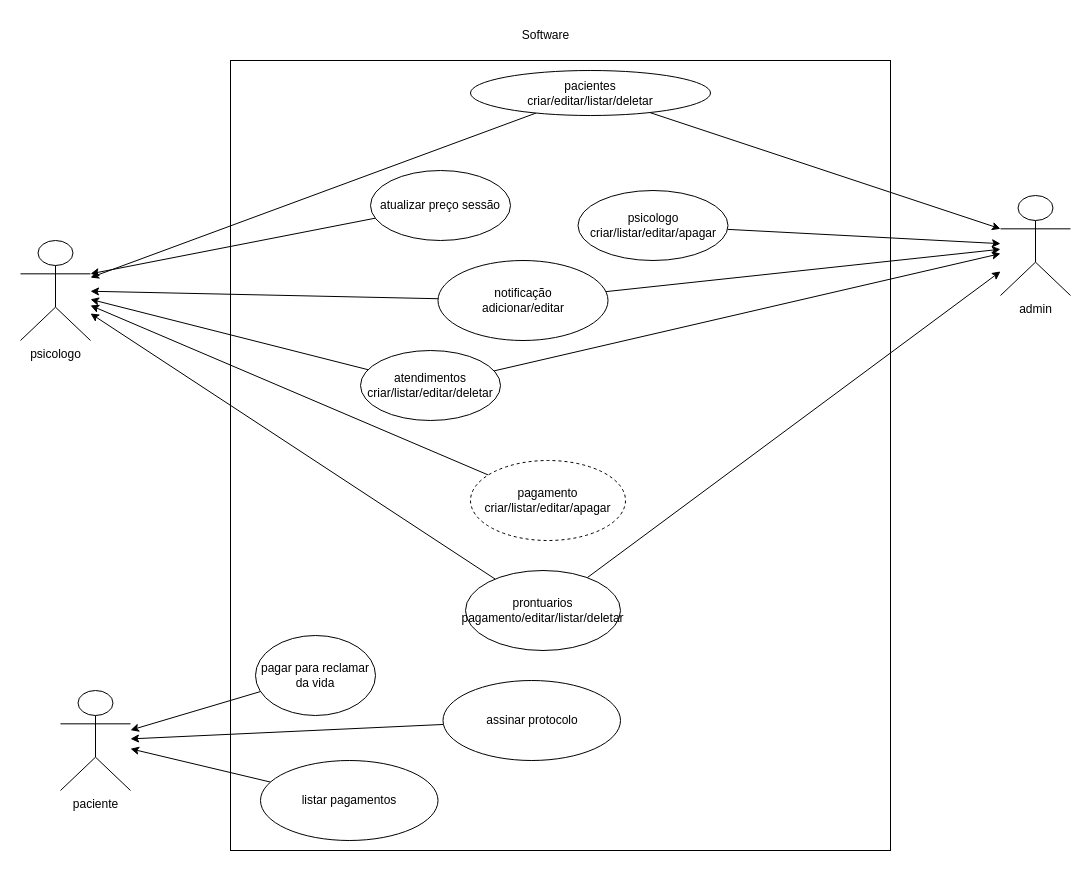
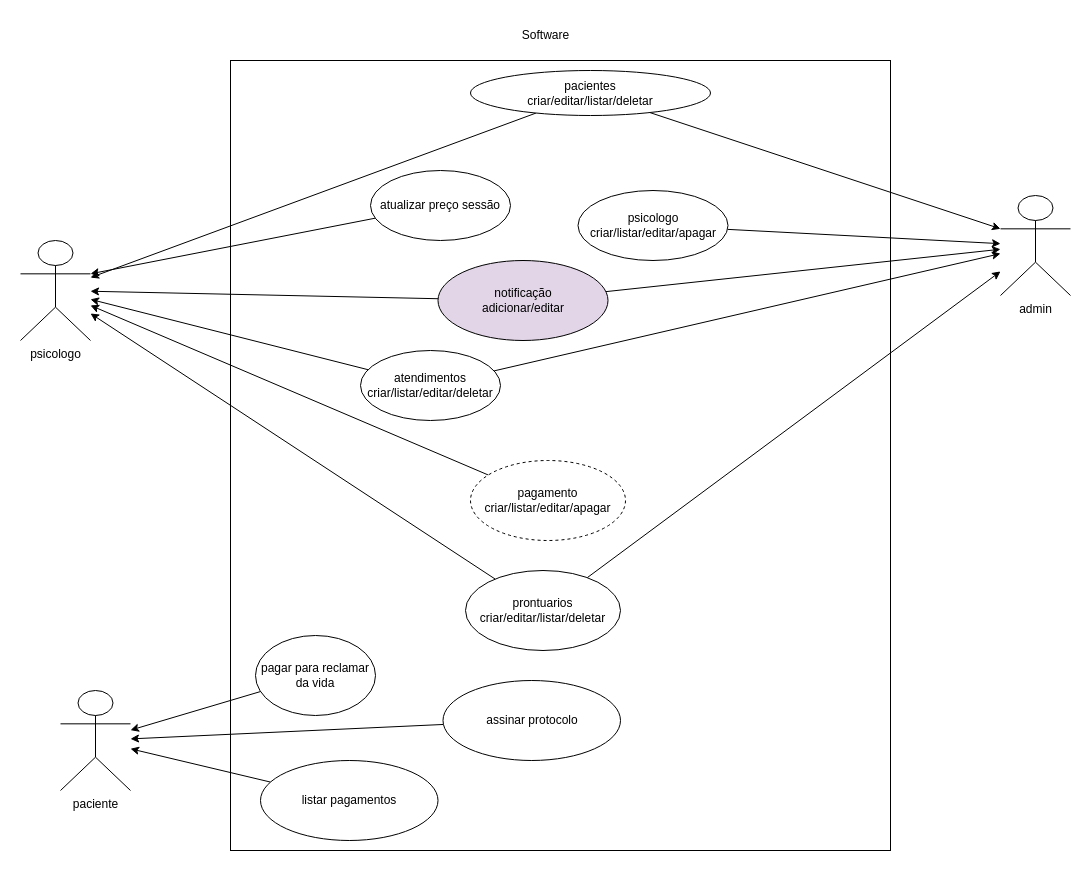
node "notificação adicionar/editar": fillcolor #ffffff -> #e1d5e7
node "prontuarios pagamento/editar/listar/deletar": label "prontuarios pagamento/editar/listar/deletar" -> "prontuarios criar/editar/listar/deletar"
